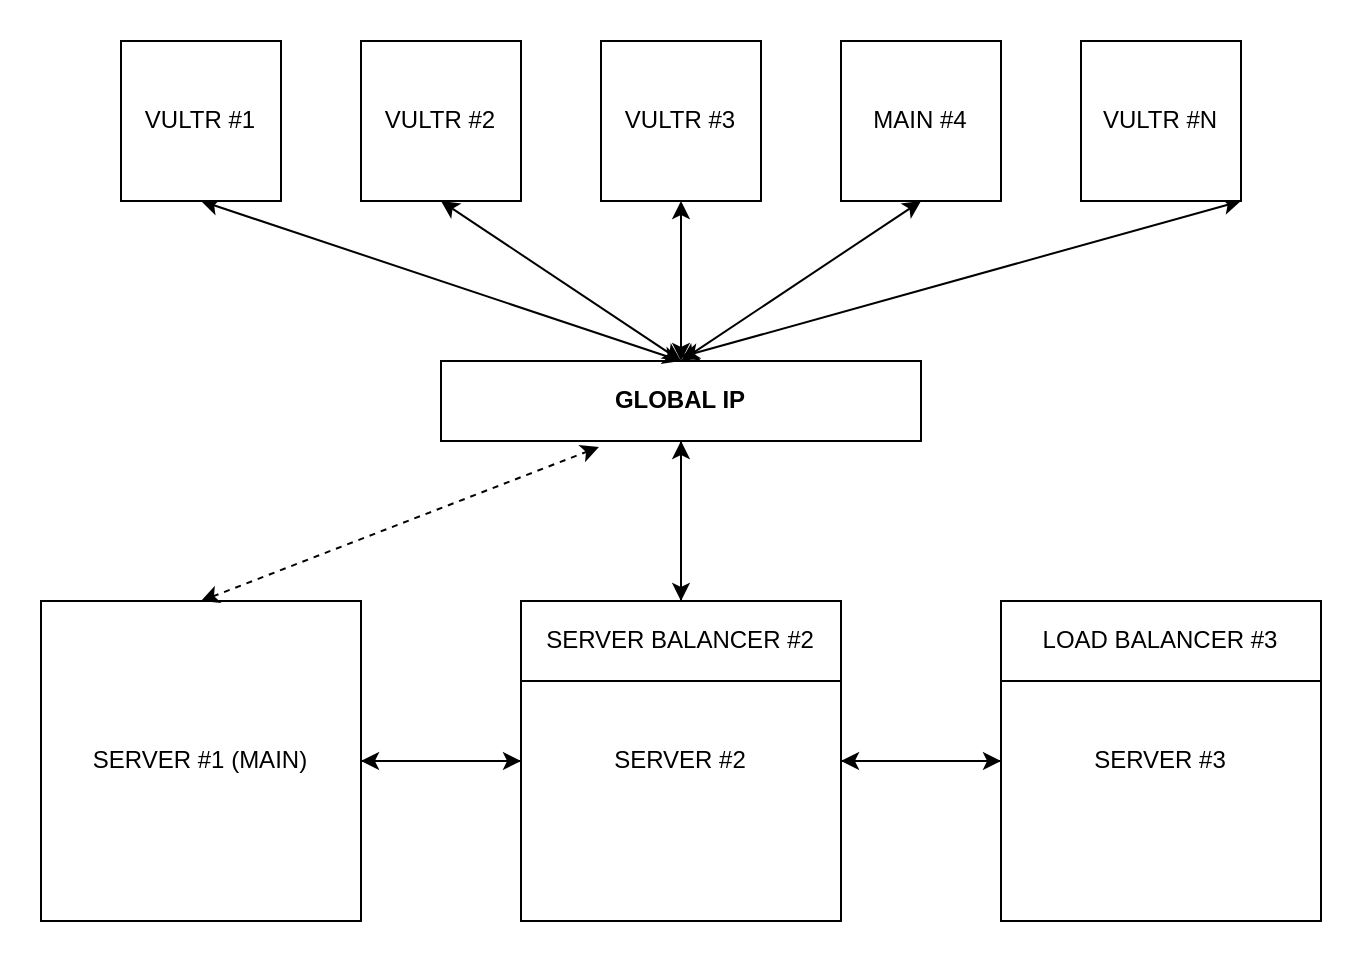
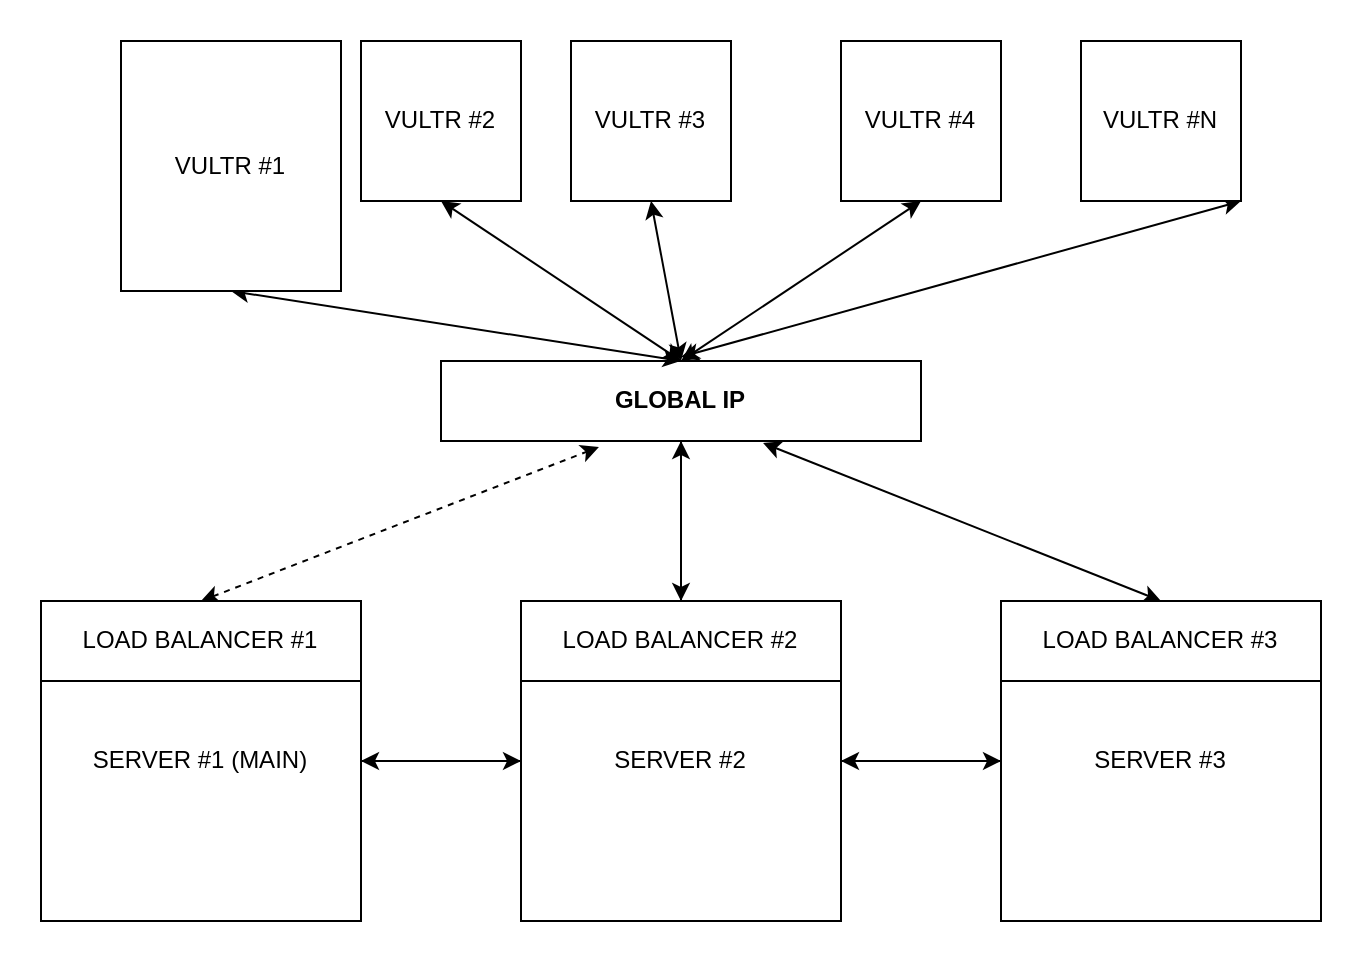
node "VULTR #1": size 160x160 -> 220x250
node "VULTR #3": moved (681, 121) -> (651, 121)
node "MAIN #4": label "MAIN #4" -> "VULTR #4"
edge "GLOBAL IP" -- "SERVER #3": added
node "LOAD BALANCER #1": added
node "SERVER BALANCER #2": label "SERVER BALANCER #2" -> "LOAD BALANCER #2"
